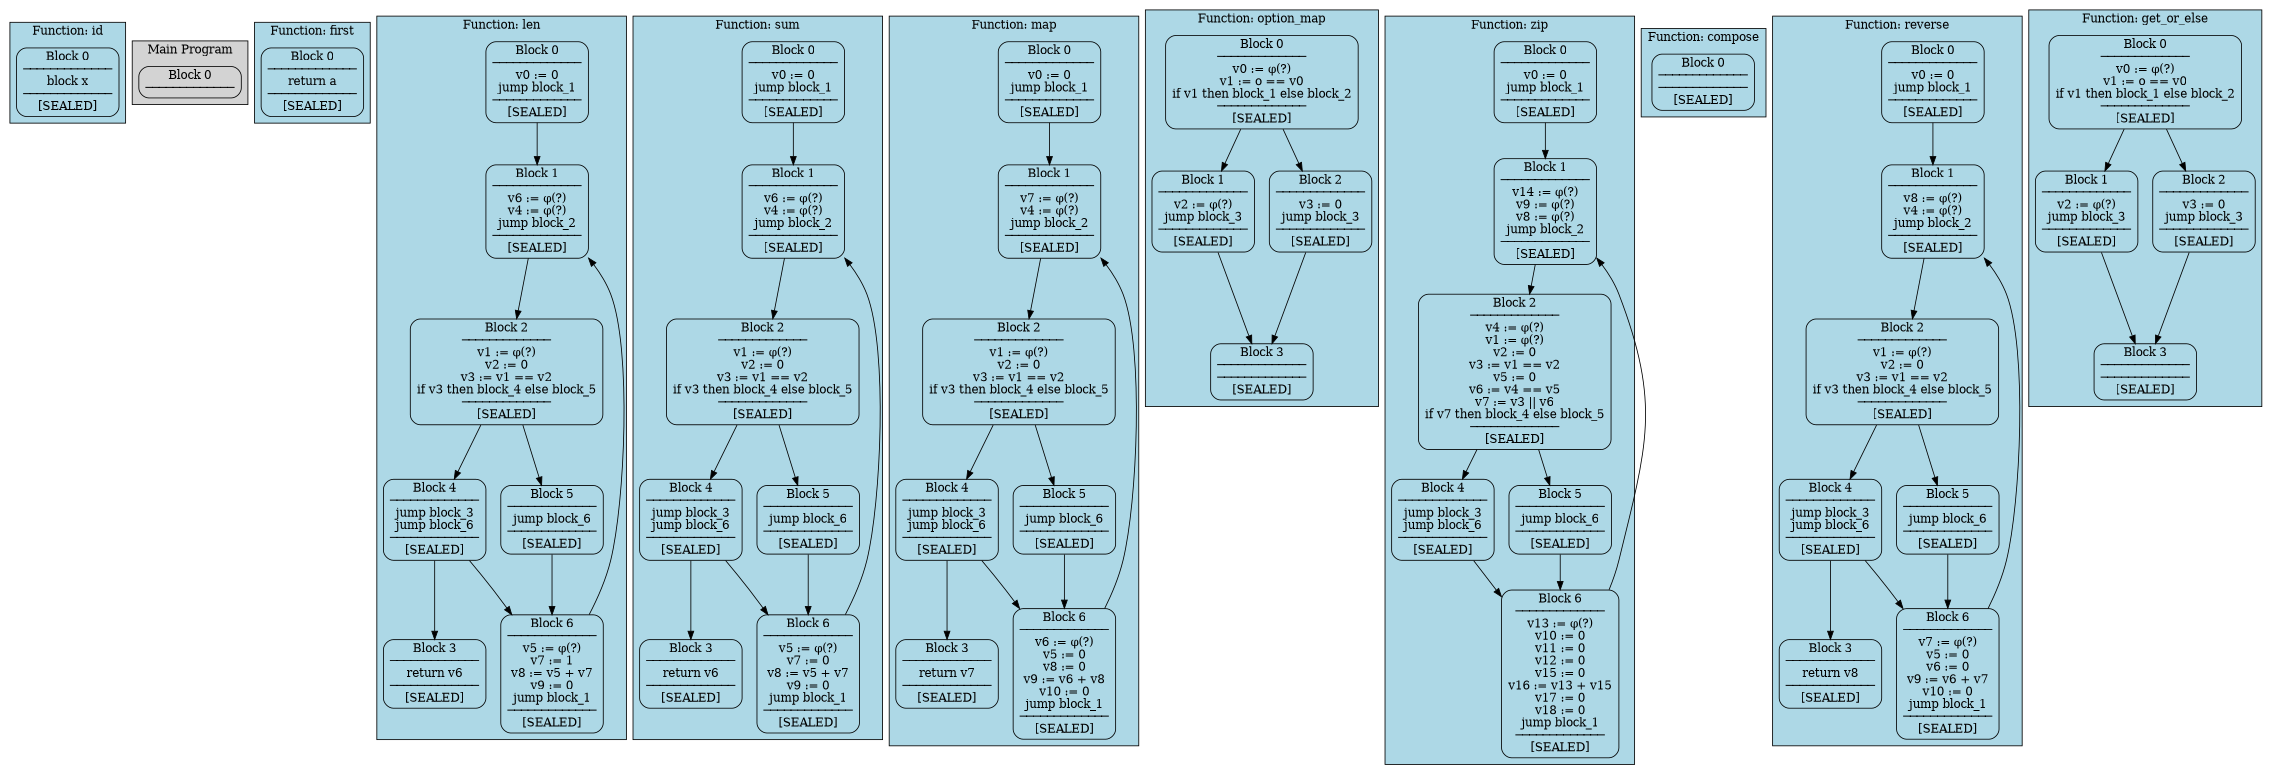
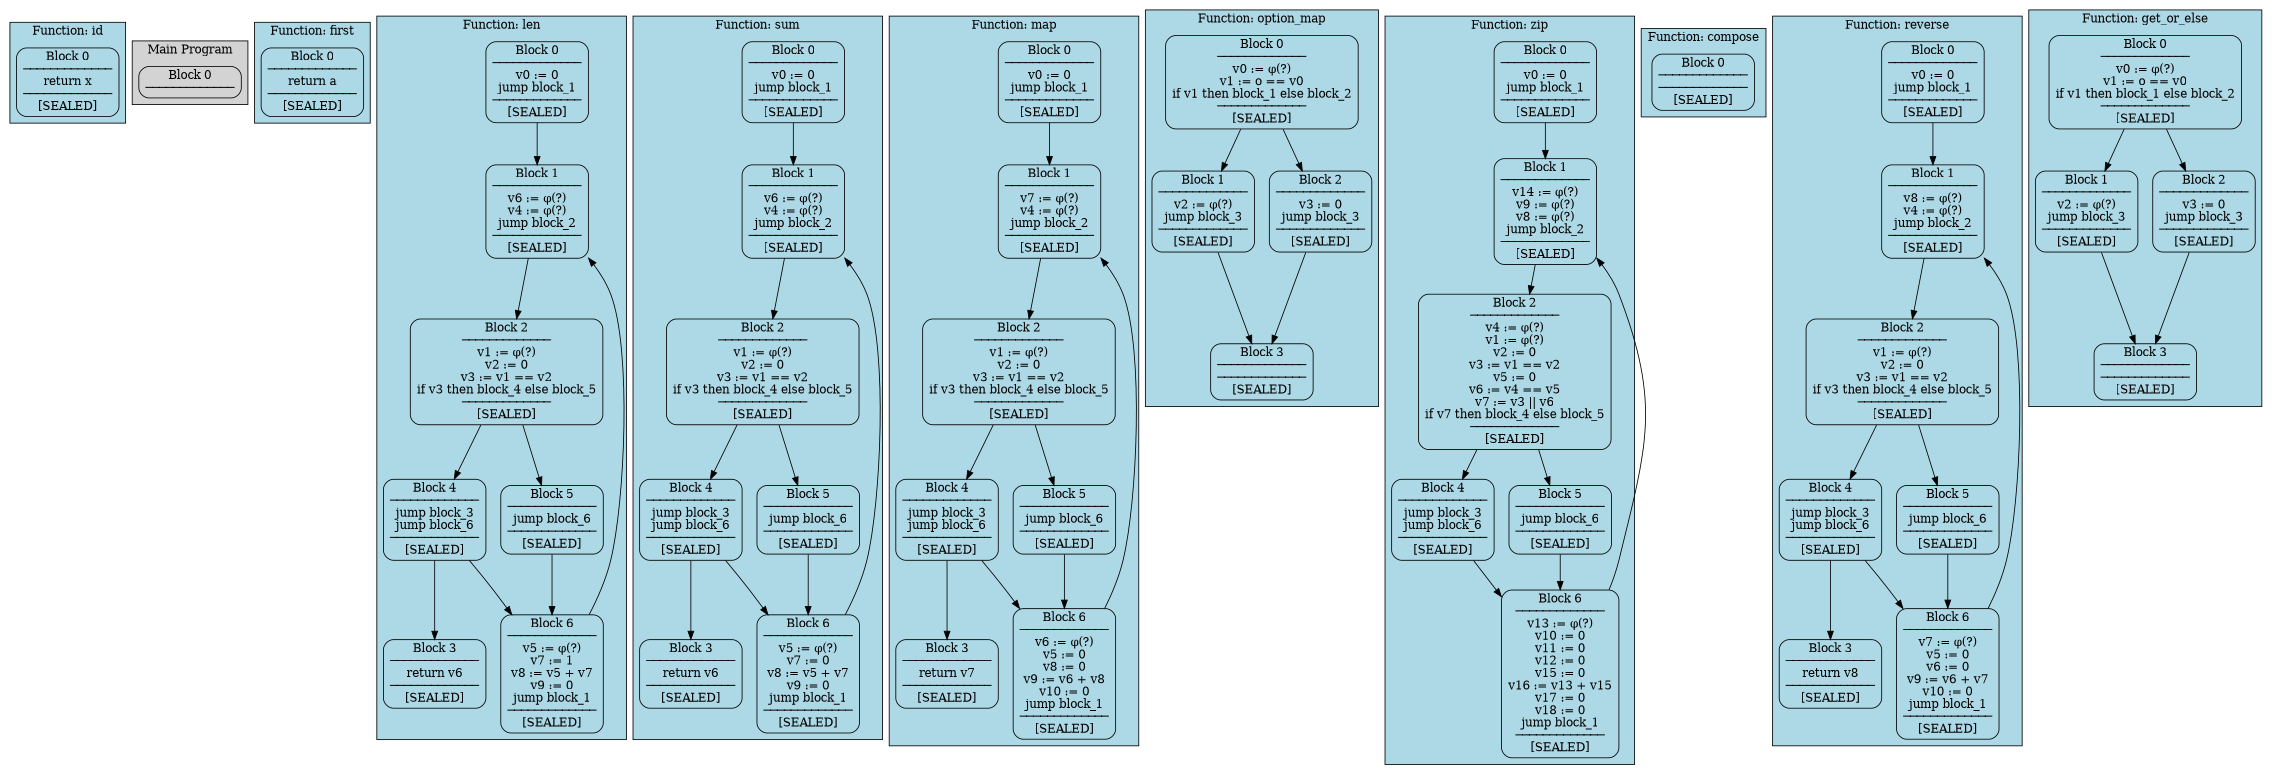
node "Block 0 ───────────── block x ───────────── [SEALED]": label "Block 0 ───────────── block x ───────────── [SEALED]" -> "Block 0 ───────────── return x ───────────── [SEALED]"
